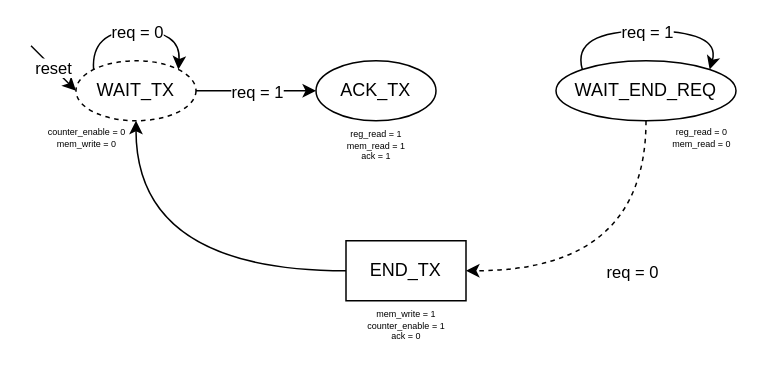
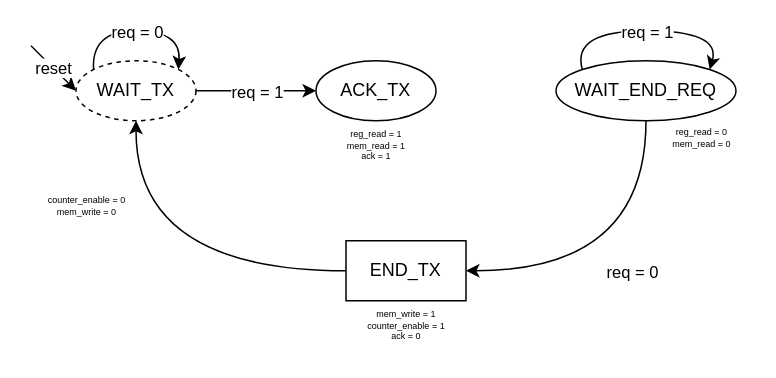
node "counter_enable = 0 mem_write = 0": moved (87, 136) -> (87, 203)
edge "WAIT_END_REQ" -> "END_TX": style dashed -> solid
